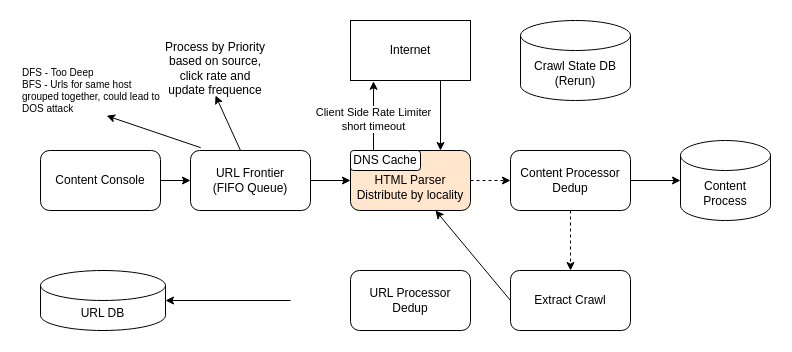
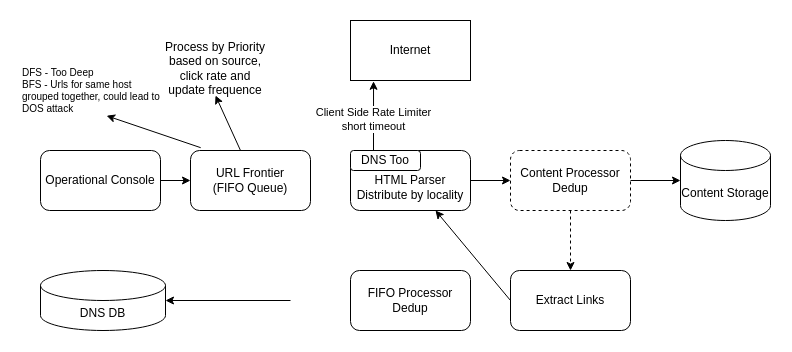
node "Crawl State DB (Rerun)": removed
edge "Internet" -> "HTML Parser Distribute by locality": removed
node "DNS Cache": label "DNS Cache" -> "DNS Too"
node "Content Console": label "Content Console" -> "Operational Console"
edge "URL Frontier (FIFO Queue)" -> "HTML Parser Distribute by locality": removed
node "HTML Parser Distribute by locality": fillcolor #ffe6cc -> #ffffff
edge "HTML Parser Distribute by locality" -> "Content Processor Dedup": style dashed -> solid
node "Content Processor Dedup": style solid -> dashed
node "Content Process": label "Content Process" -> "Content Storage"
node "URL Processor Dedup": label "URL Processor Dedup" -> "FIFO Processor Dedup"
node "Extract Crawl": label "Extract Crawl" -> "Extract Links"
node "URL DB": label "URL DB" -> "DNS DB"
